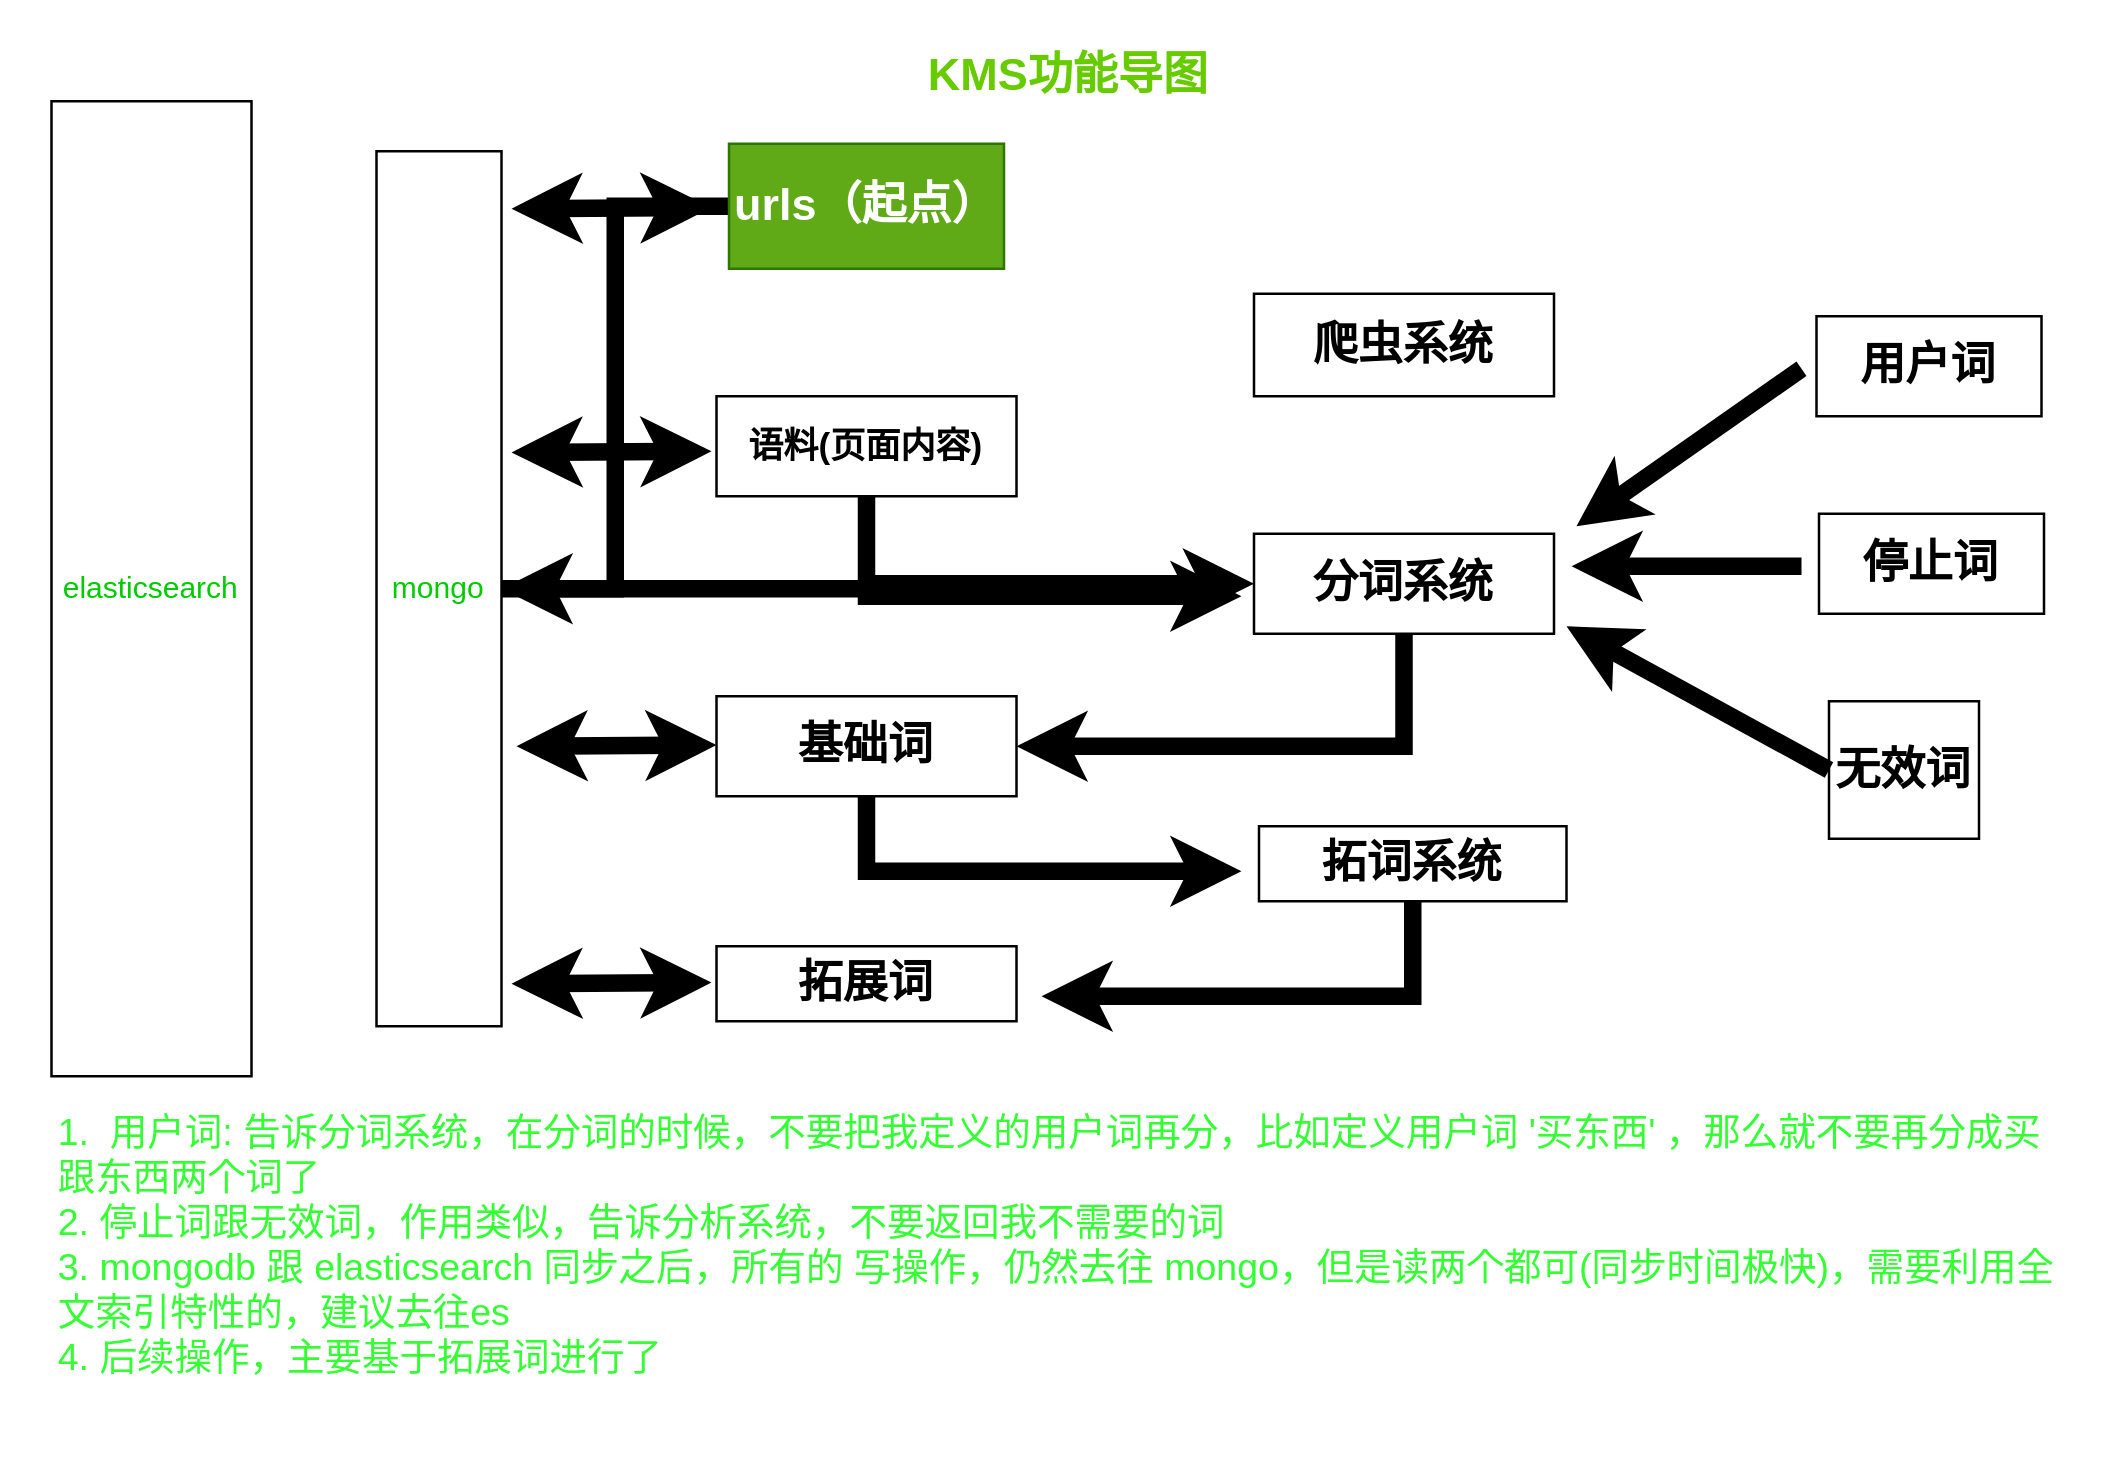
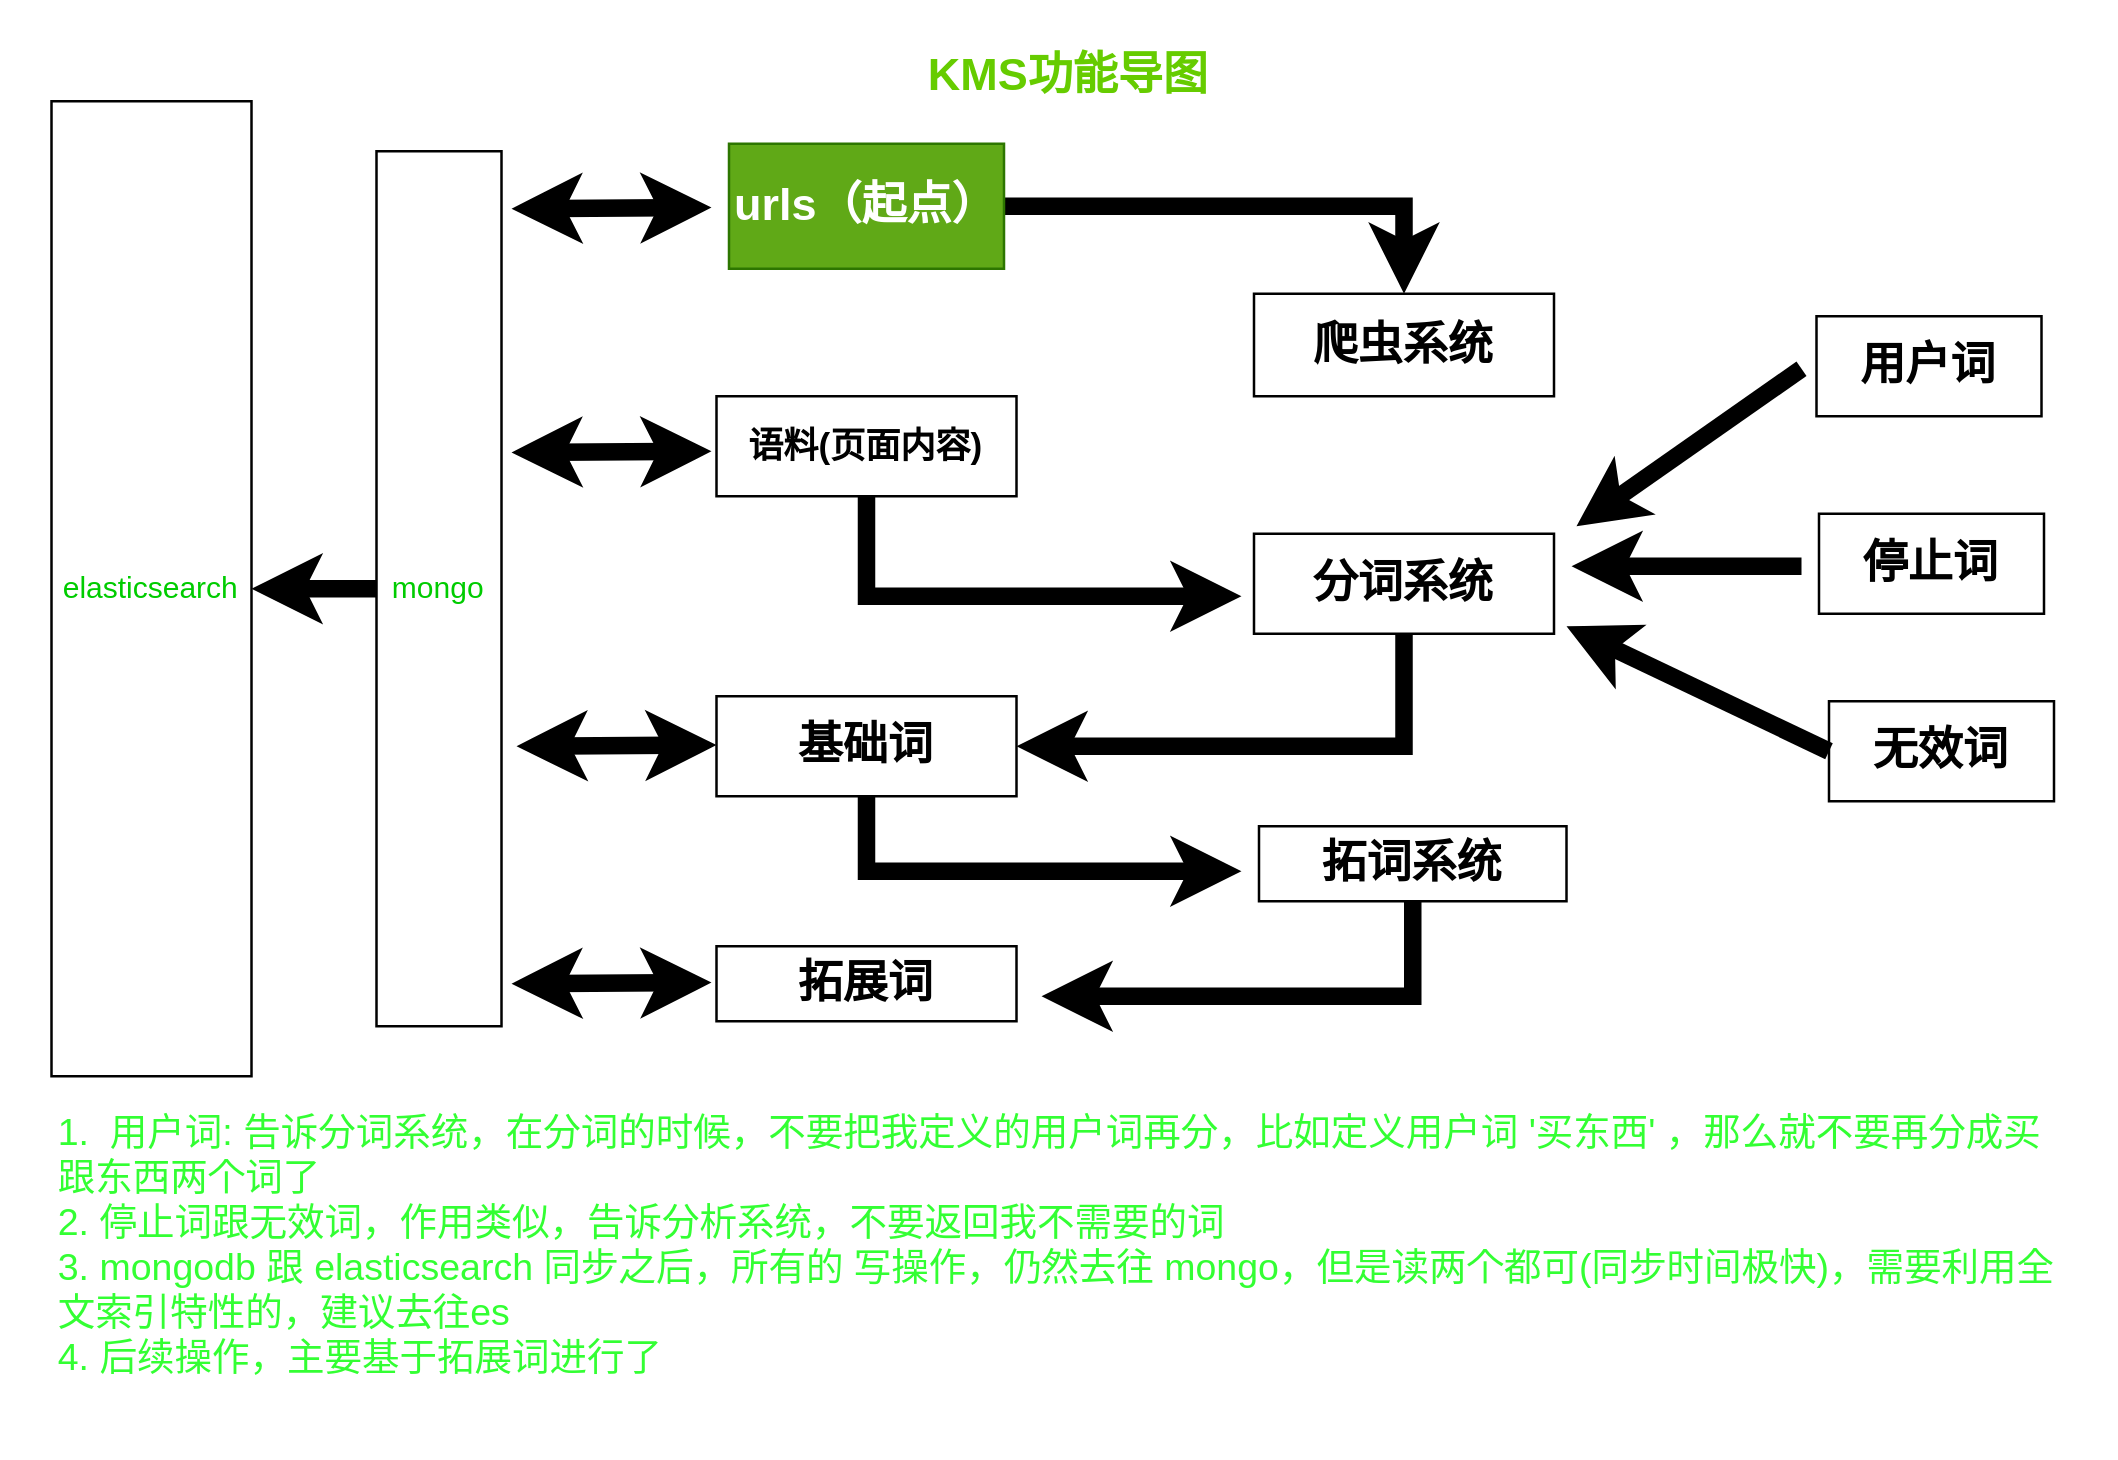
edge "urls（起点）" -> "mongo": now "urls（起点）" -> "爬虫系统"
edge "mongo" -> "分词系统": now "mongo" -> "elasticsearch"
node "无效词": size 150x138 -> 225x100
